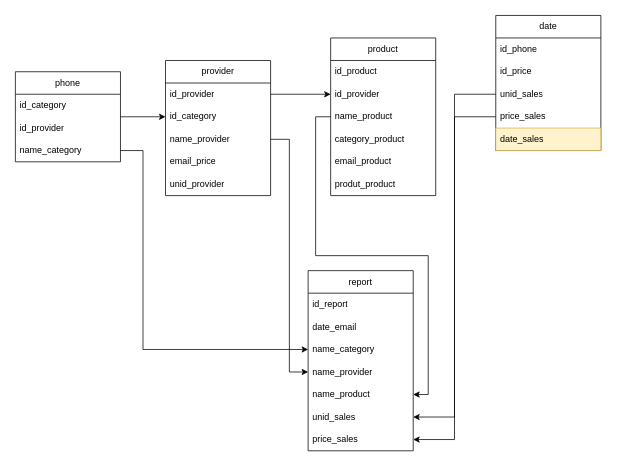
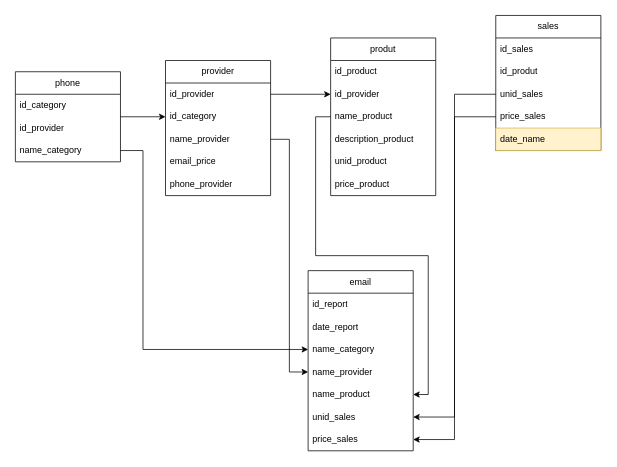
node "date": label "date" -> "sales"
node "product": label "product" -> "produt"
node "id_phone": label "id_phone" -> "id_sales"
node "id_price": label "id_price" -> "id_produt"
node "category_product": label "category_product" -> "description_product"
node "date_sales": label "date_sales" -> "date_name"
node "email_product": label "email_product" -> "unid_product"
node "unid_provider": label "unid_provider" -> "phone_provider"
node "produt_product": label "produt_product" -> "price_product"
node "report": label "report" -> "email"
node "date_email": label "date_email" -> "date_report"
